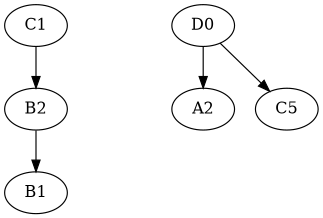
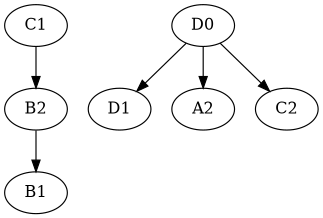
node "D1": added
node "C5": label "C5" -> "C2"
